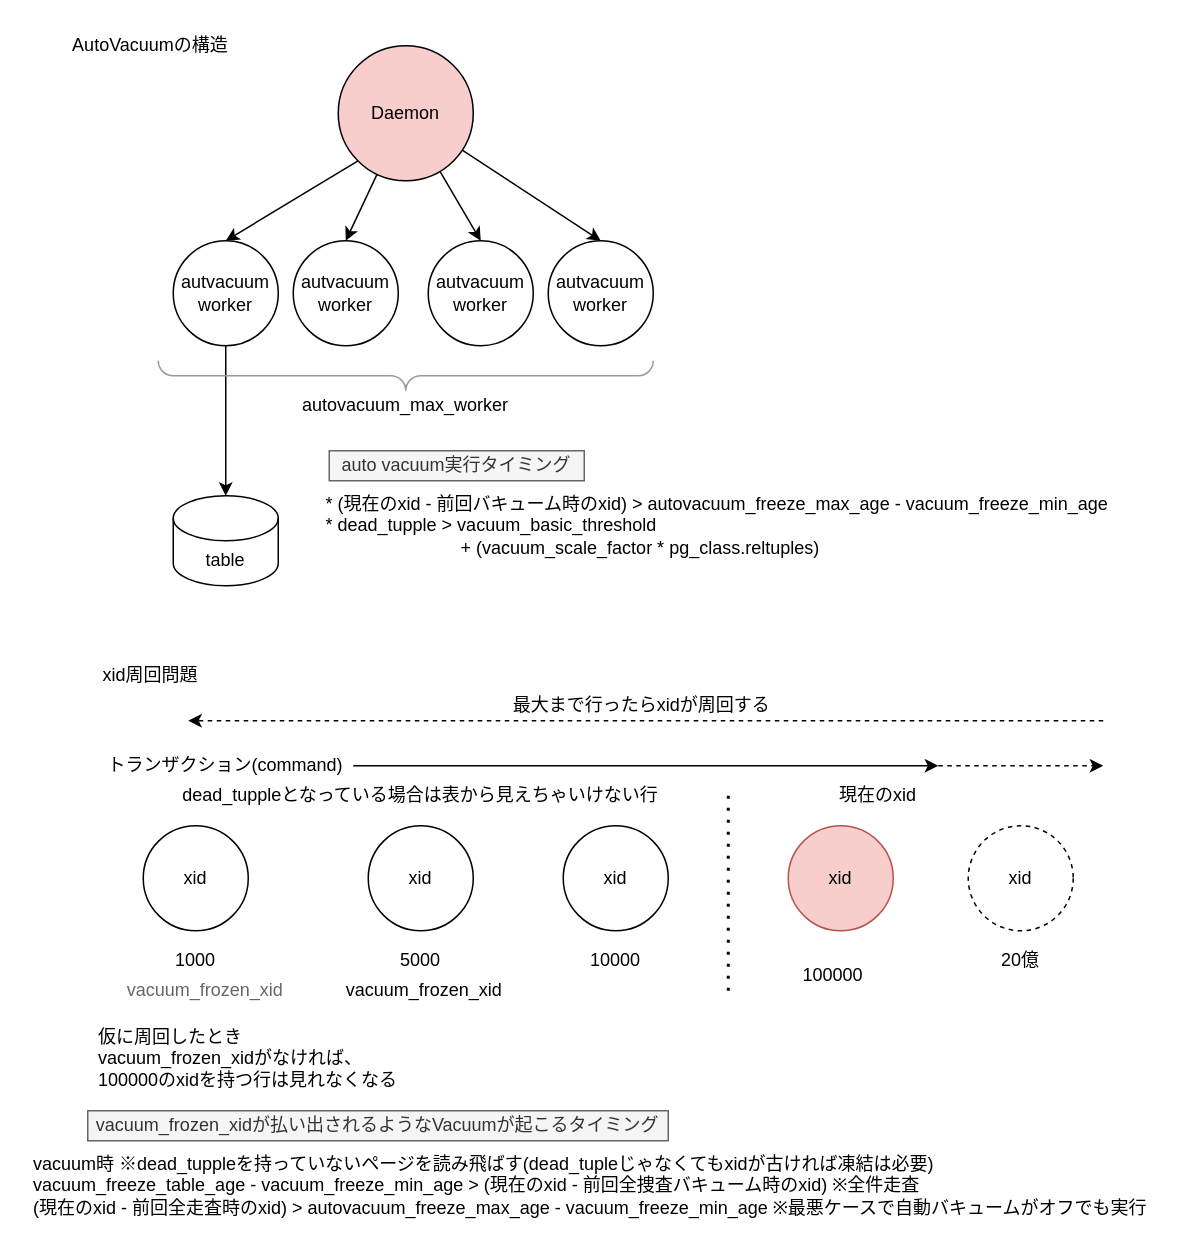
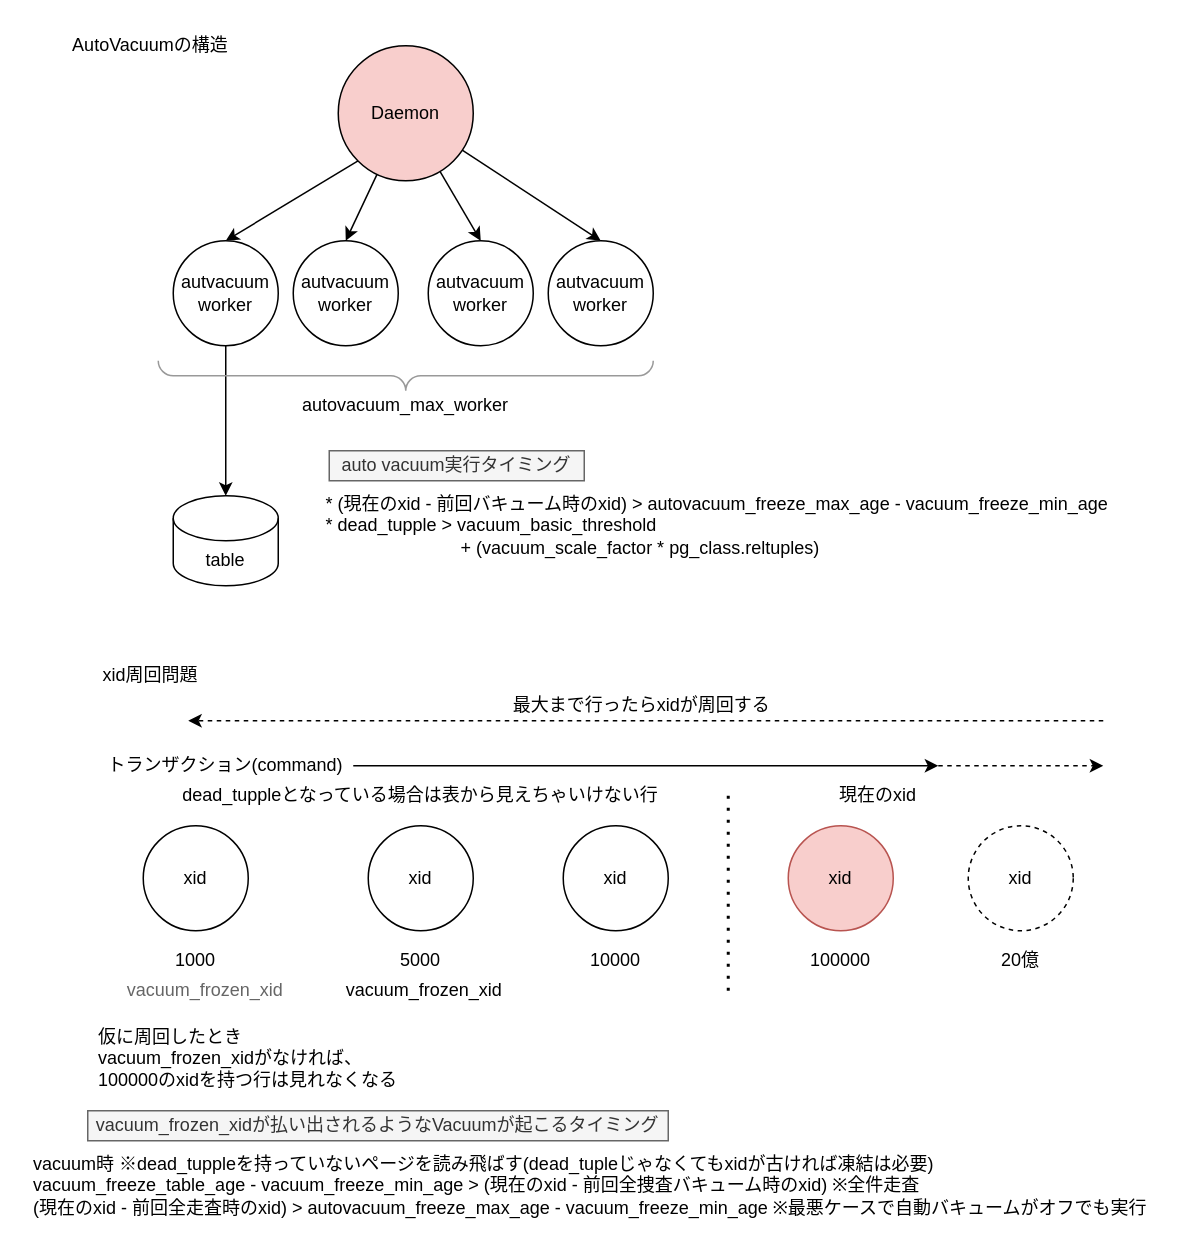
node "100000": moved (833, 976) -> (841, 961)
